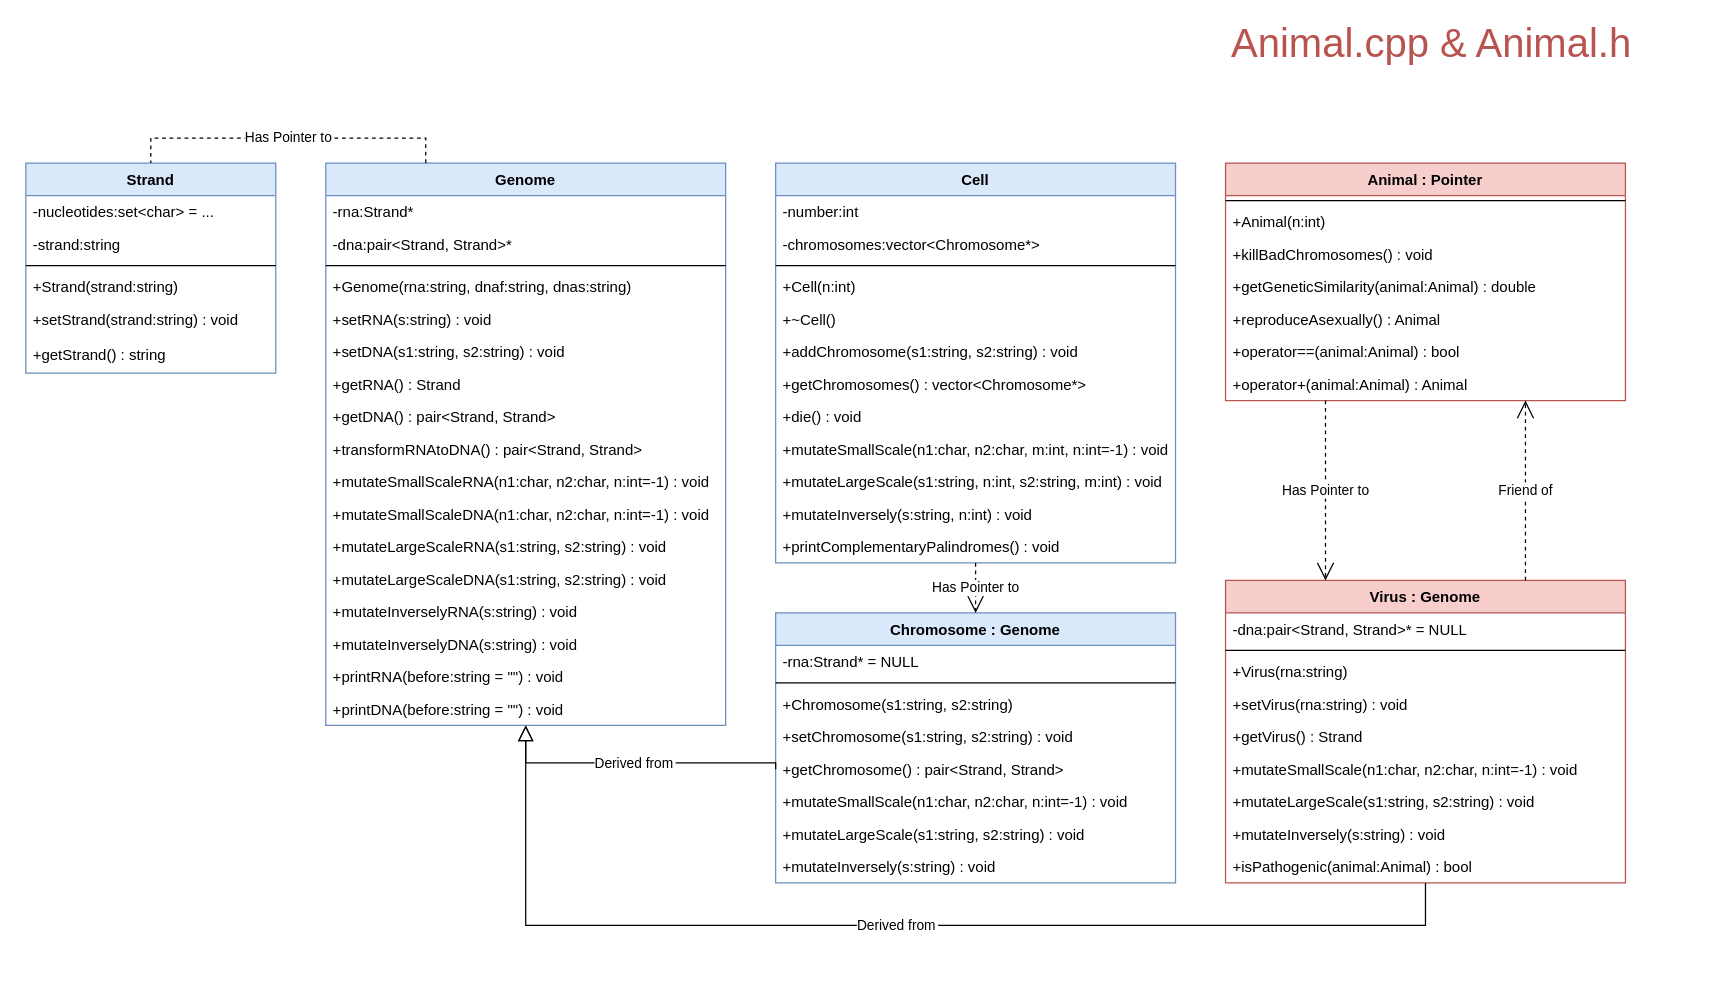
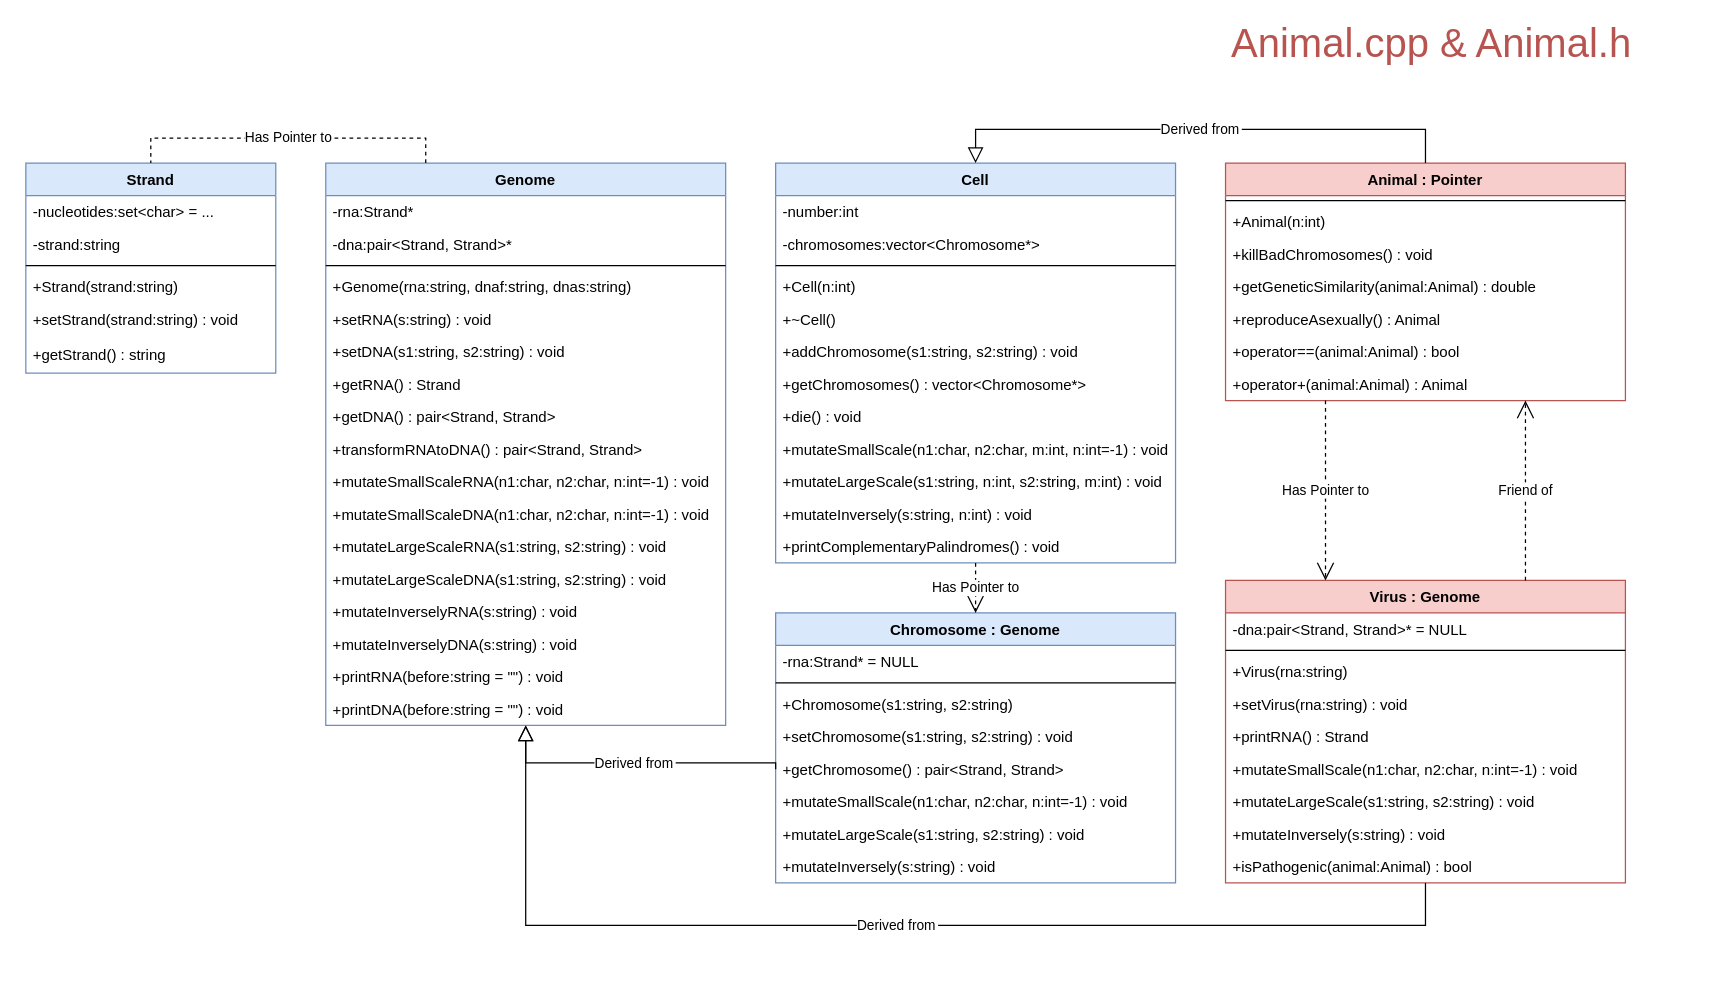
edge "Animal : Pointer" -> "Cell": added, label "Derived from"
node "+getVirus() : Strand": label "+getVirus() : Strand" -> "+printRNA() : Strand"
